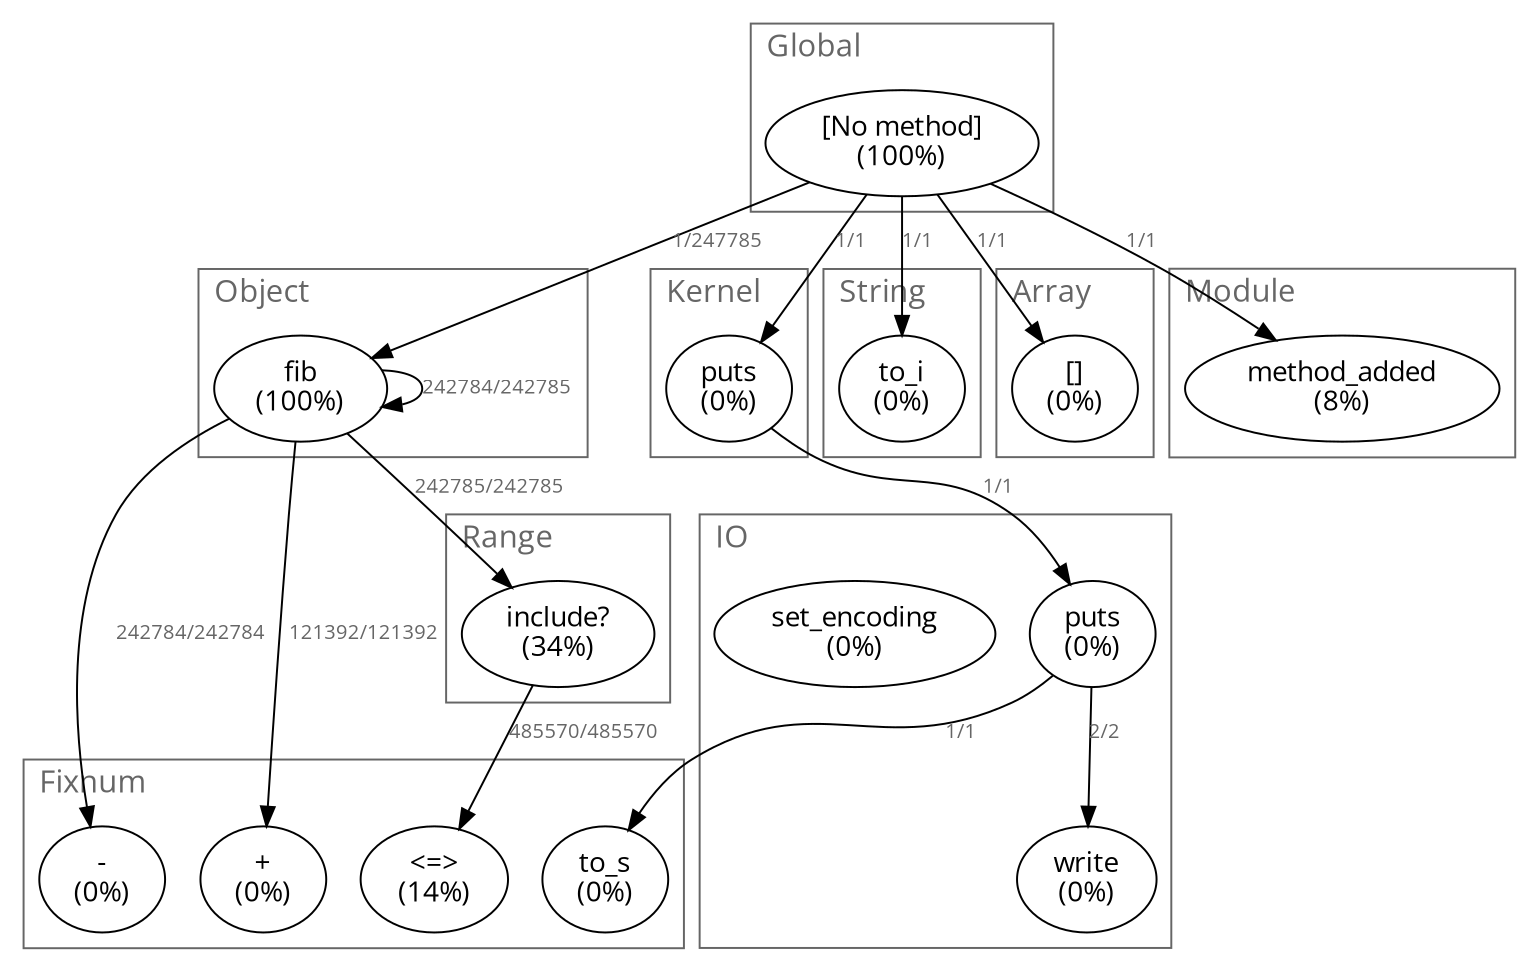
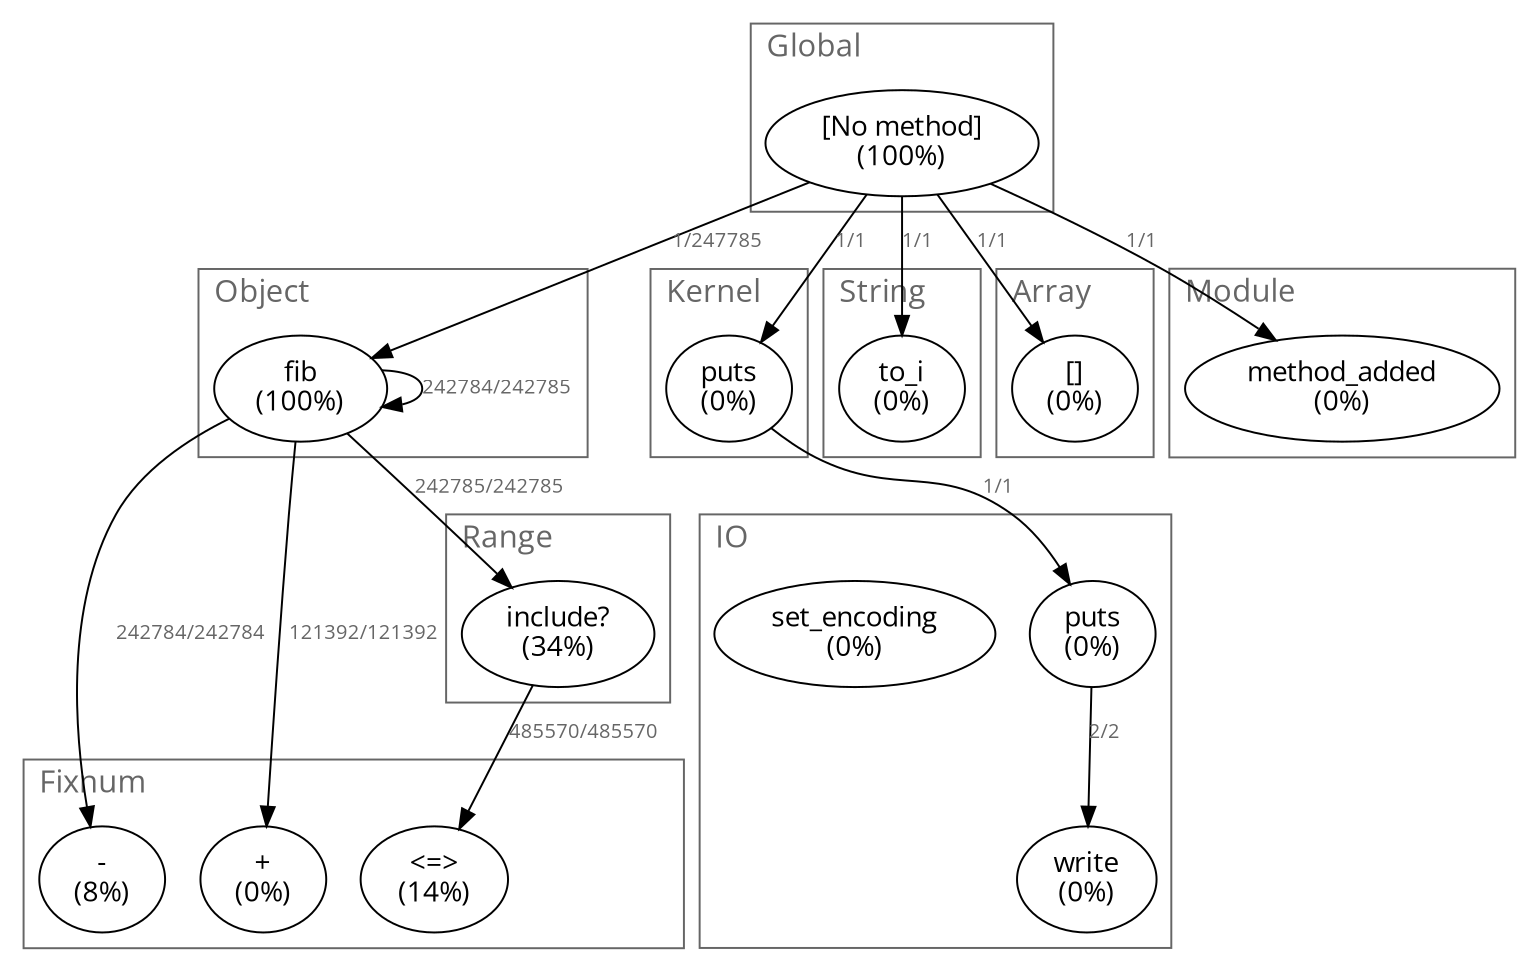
node "method_added (8%)": label "method_added (8%)" -> "method_added (0%)"
node "- (0%)": label "- (0%)" -> "- (8%)"
node "to_s (0%)": removed
